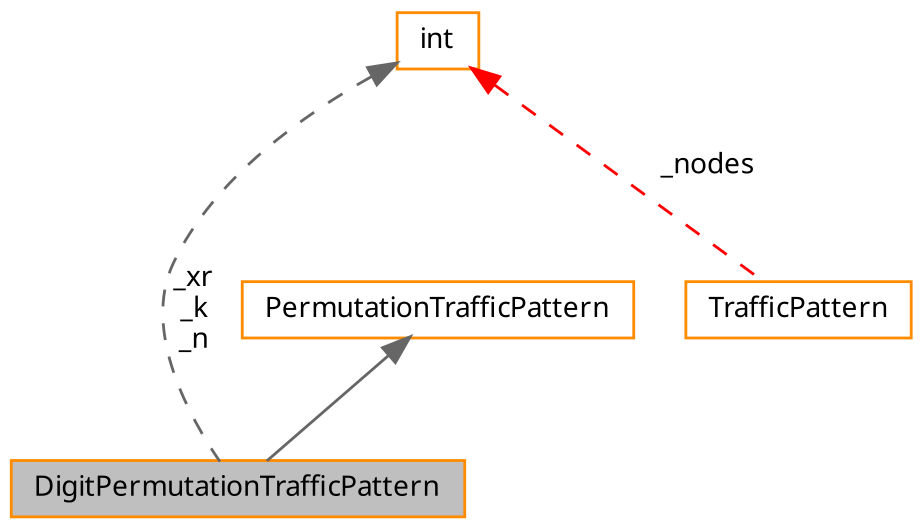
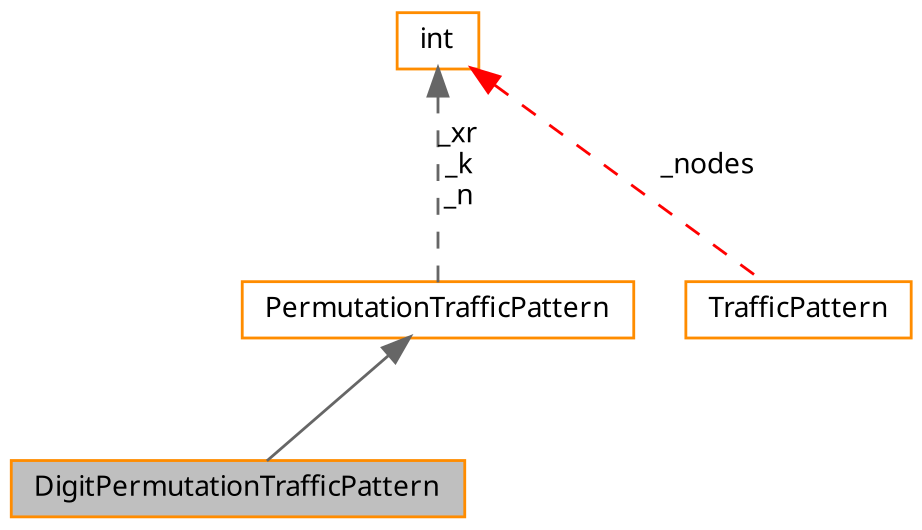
edge "DigitPermutationTrafficPattern" -> "int": now "PermutationTrafficPattern" -> "int"
